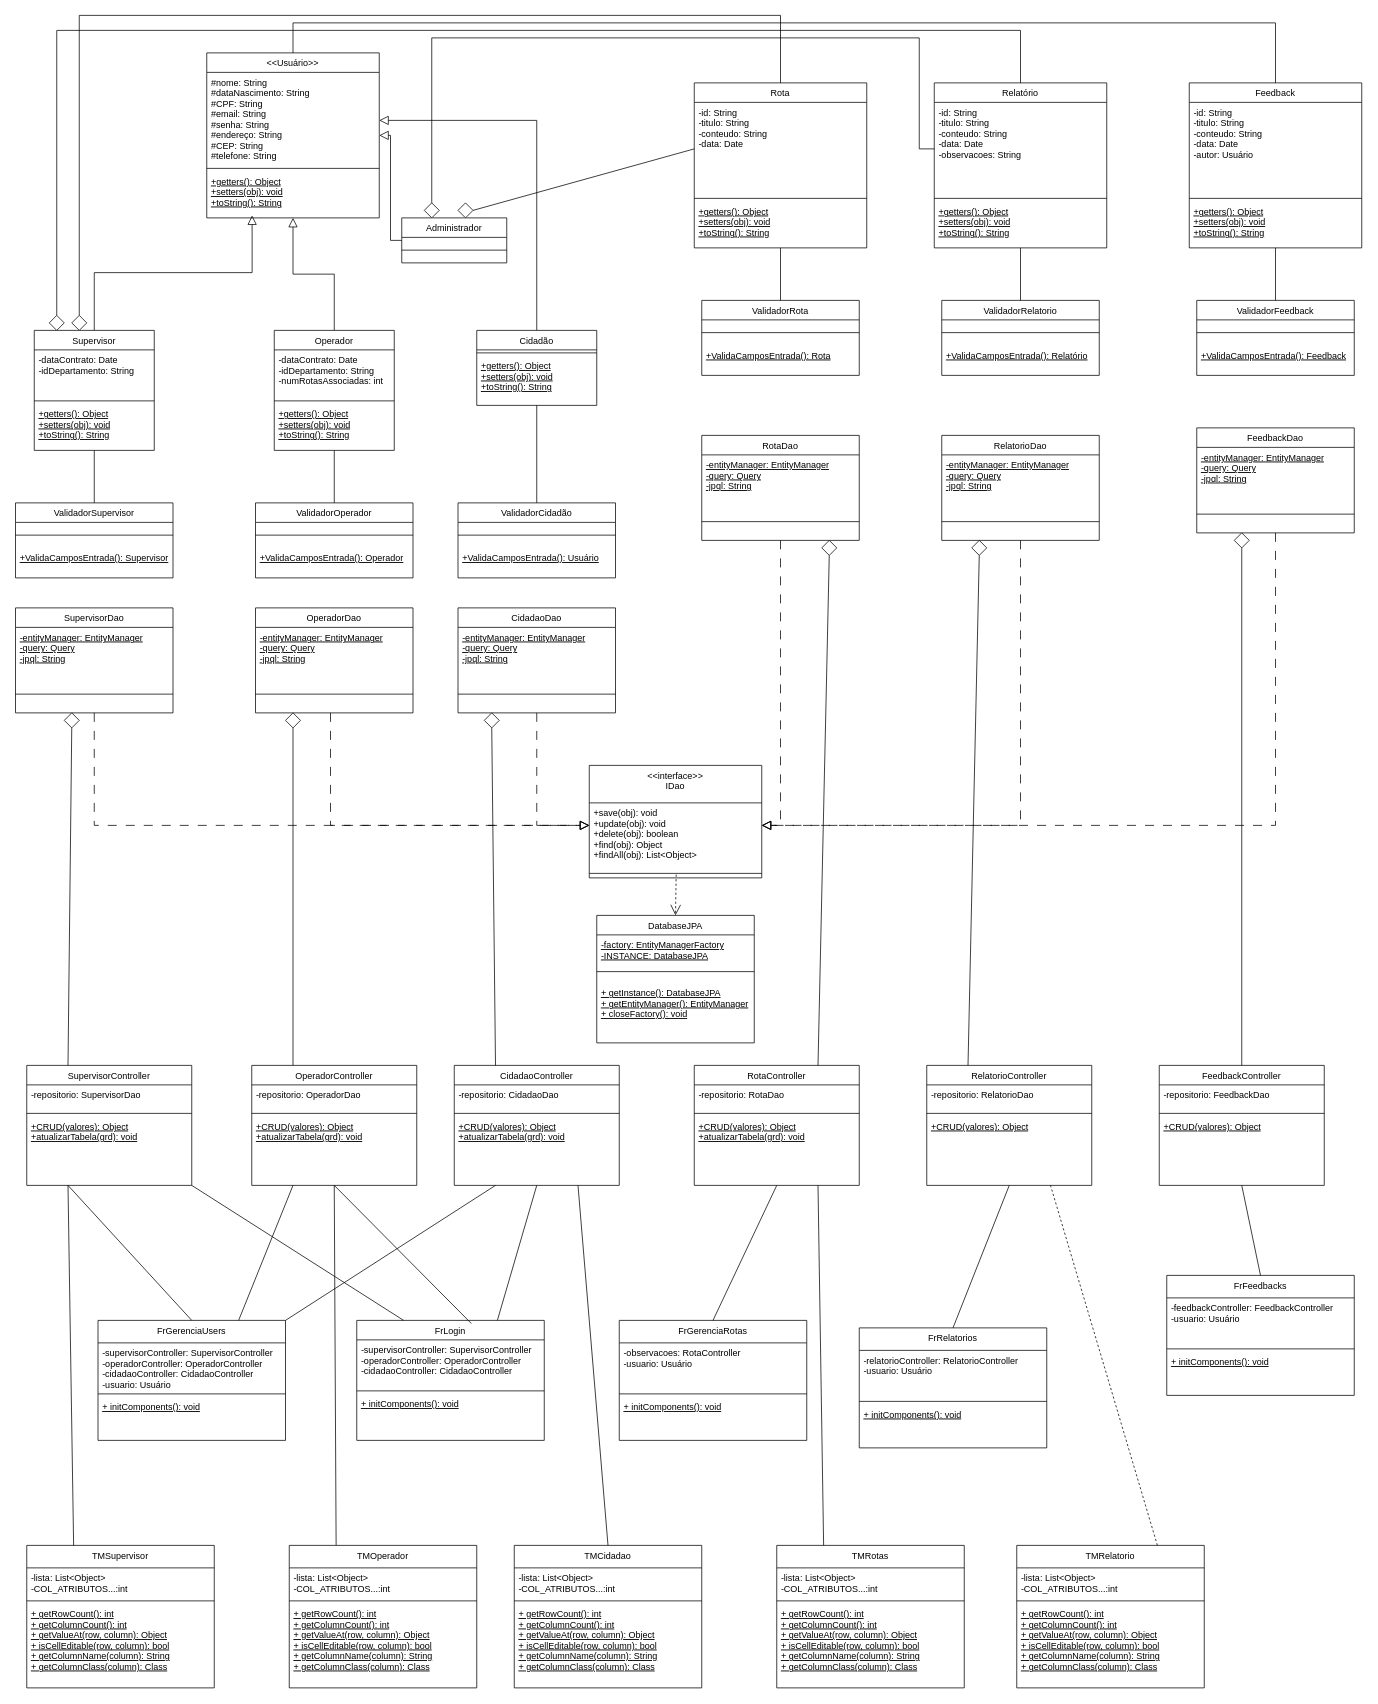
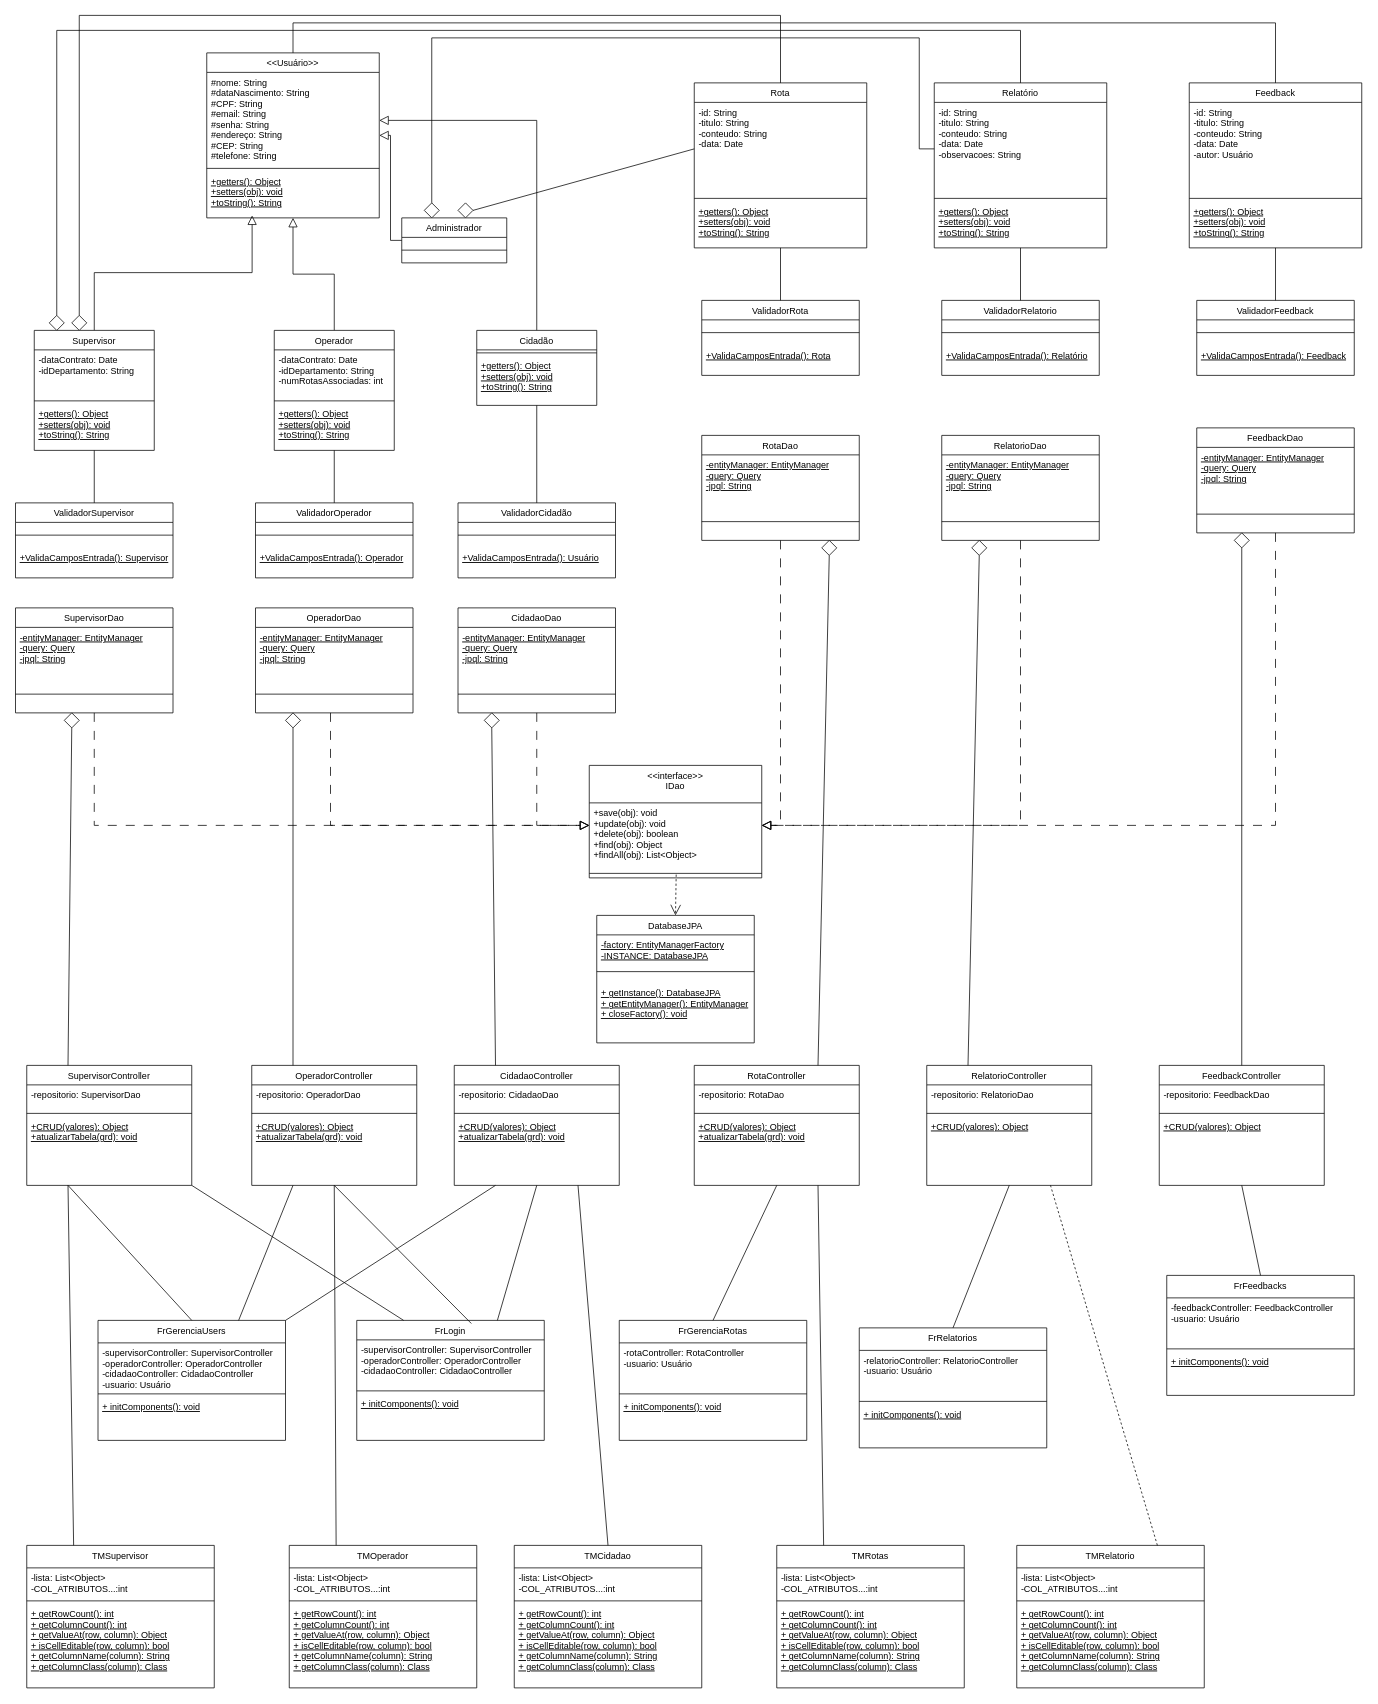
node "-observacoes: RotaController -usuario: Usuário": label "-observacoes: RotaController -usuario: Usuário" -> "-rotaController: RotaController -usuario: Usuário"
